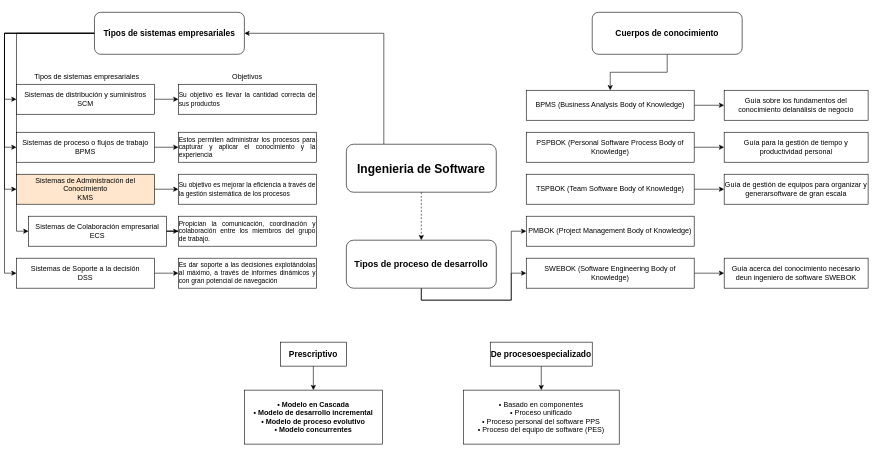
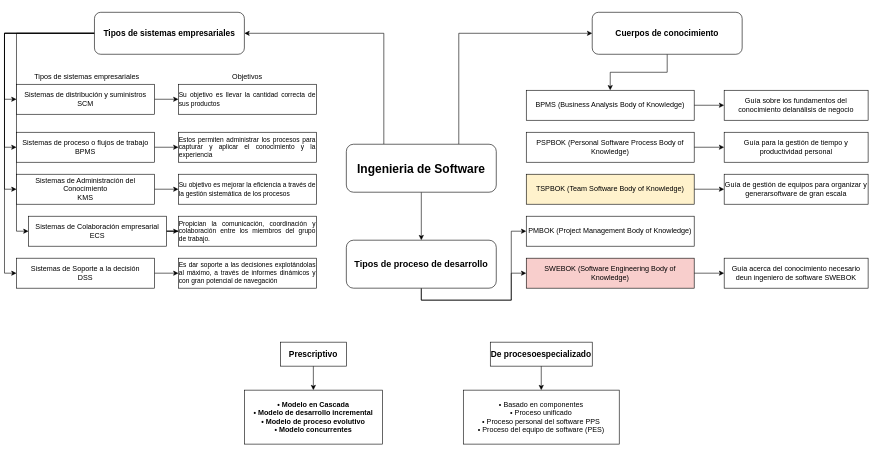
edge "Ingenieria de Software" -> "Cuerpos de conocimiento": added
node "Sistemas de Administración del Conocimiento KMS": fillcolor #ffe6cc -> #ffffff
node "TSPBOK (Team Software Body of Knowledge)": fillcolor #ffffff -> #fff2cc
edge "Ingenieria de Software" -> "Tipos de proceso de desarrollo": style dashed -> solid
node "SWEBOK (Software Engineering Body of Knowledge)": fillcolor #ffffff -> #f8cecc
